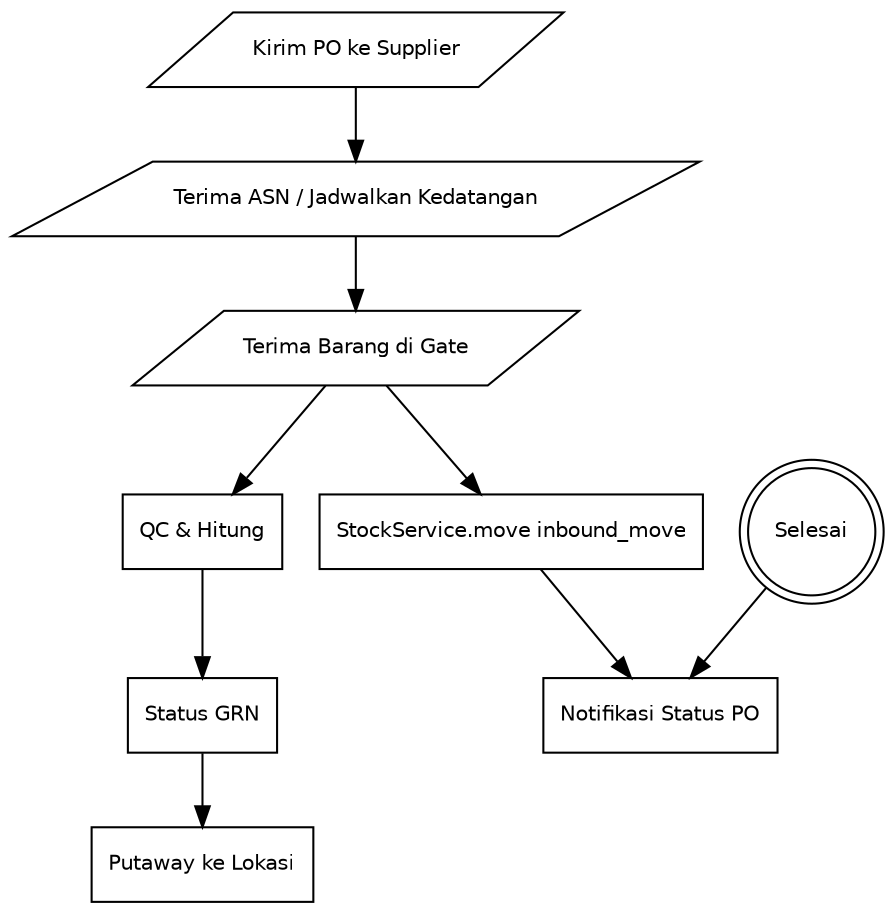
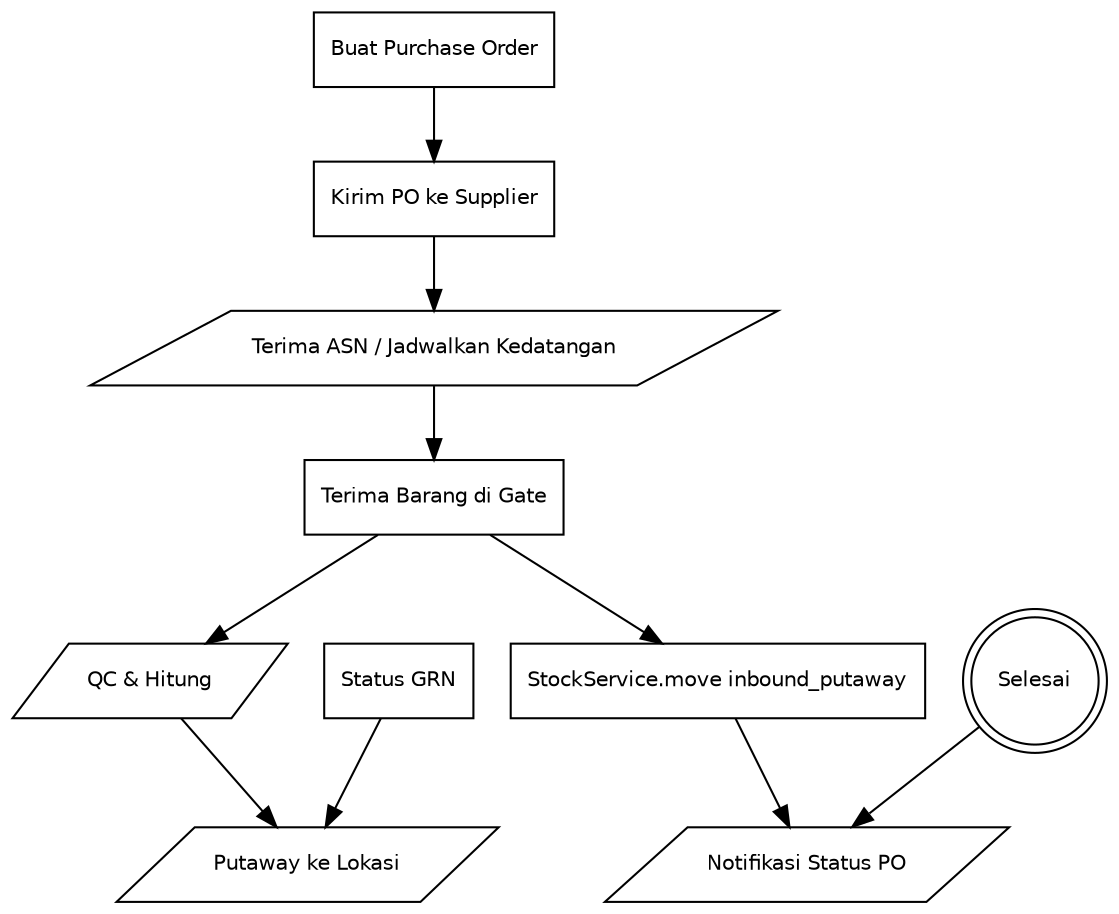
node "Kirim PO ke Supplier": shape parallelogram -> box
node "Buat Purchase Order": added
node "Terima Barang di Gate": shape parallelogram -> box
node "QC & Hitung": shape box -> parallelogram
node "StockService.move inbound_move": label "StockService.move inbound_move" -> "StockService.move inbound_putaway"
edge "QC & Hitung" -> "Status GRN": now "QC & Hitung" -> "Putaway ke Lokasi"
node "Notifikasi Status PO": shape box -> parallelogram
node "Putaway ke Lokasi": shape box -> parallelogram
